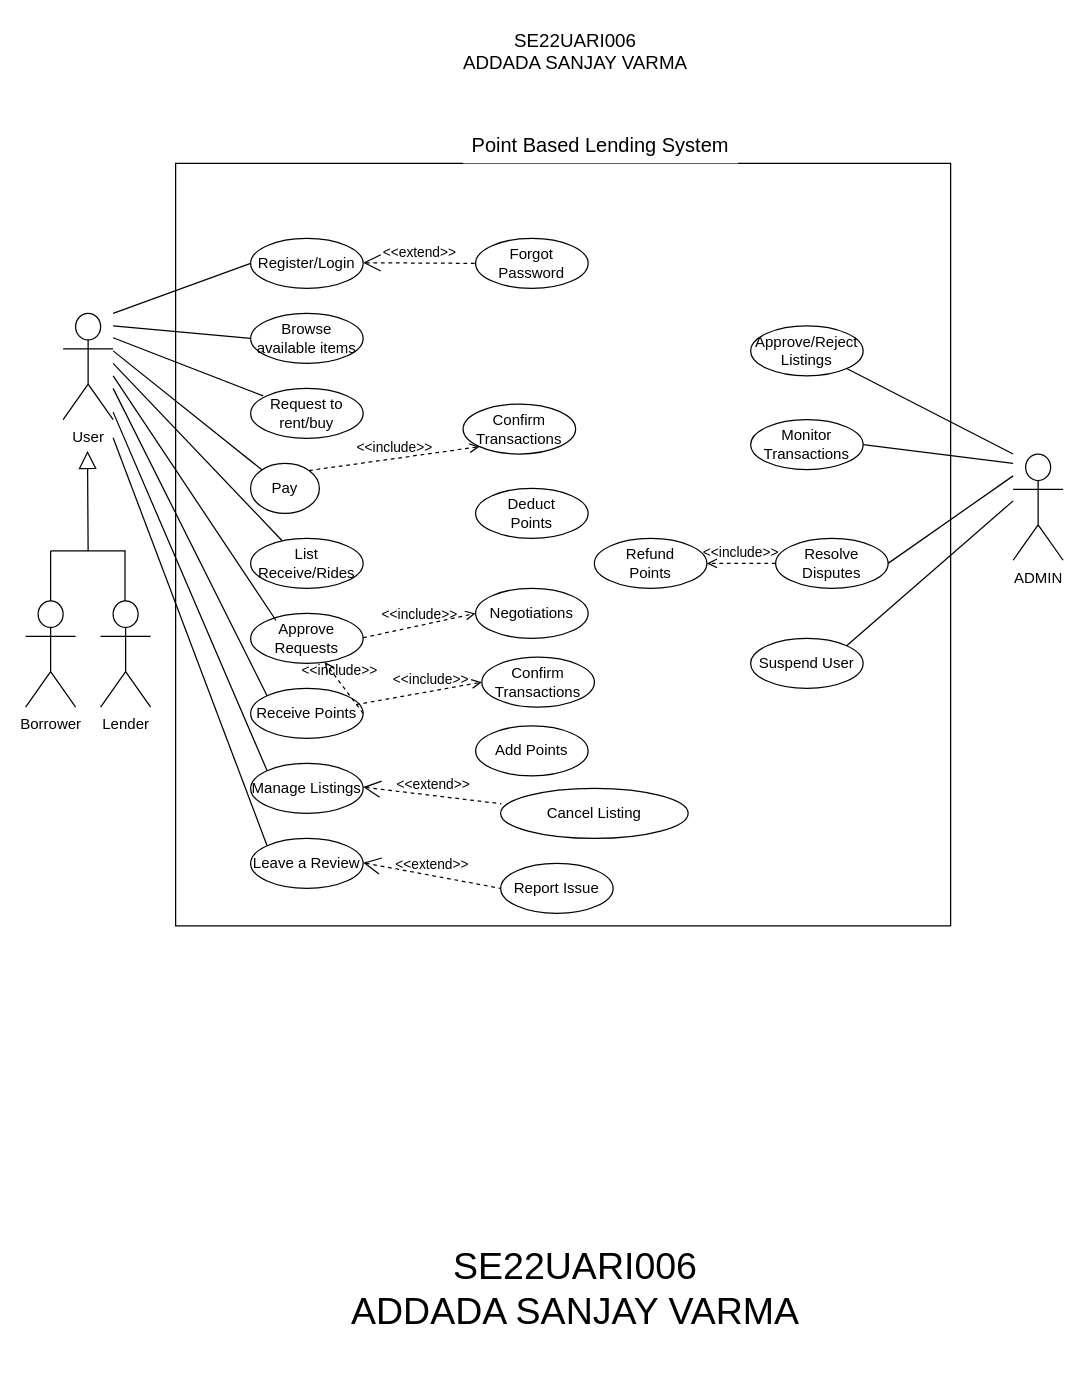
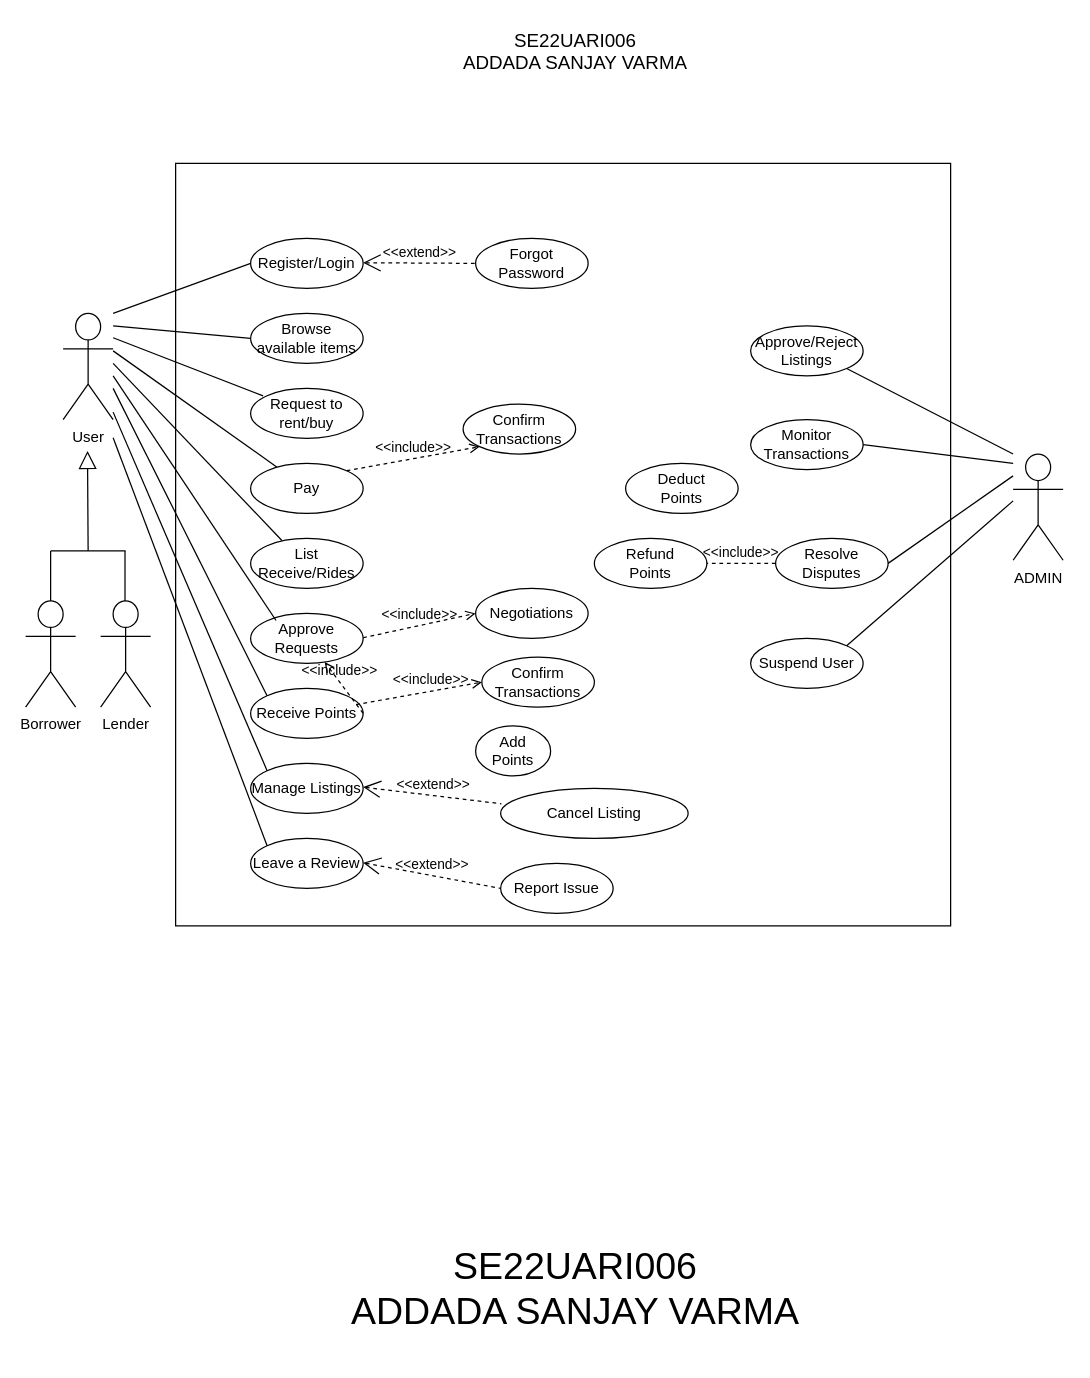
node "Point Based Lending System": removed
node "Pay": size 69x50 -> 113x50
node "Deduct Points": moved (532, 513) -> (682, 488)
edge "Resolve Disputes" -> "Refund Points": arrowhead open -> none
node "Add Points": size 113x50 -> 75x50
